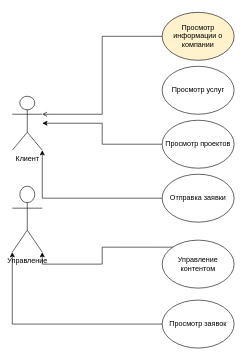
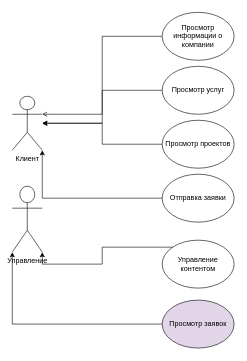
node "Просмотр информации о компании": fillcolor #fff2cc -> #ffffff
edge "Просмотр услуг" -> "Клиент": added
node "Просмотр заявок": fillcolor #ffffff -> #e1d5e7
